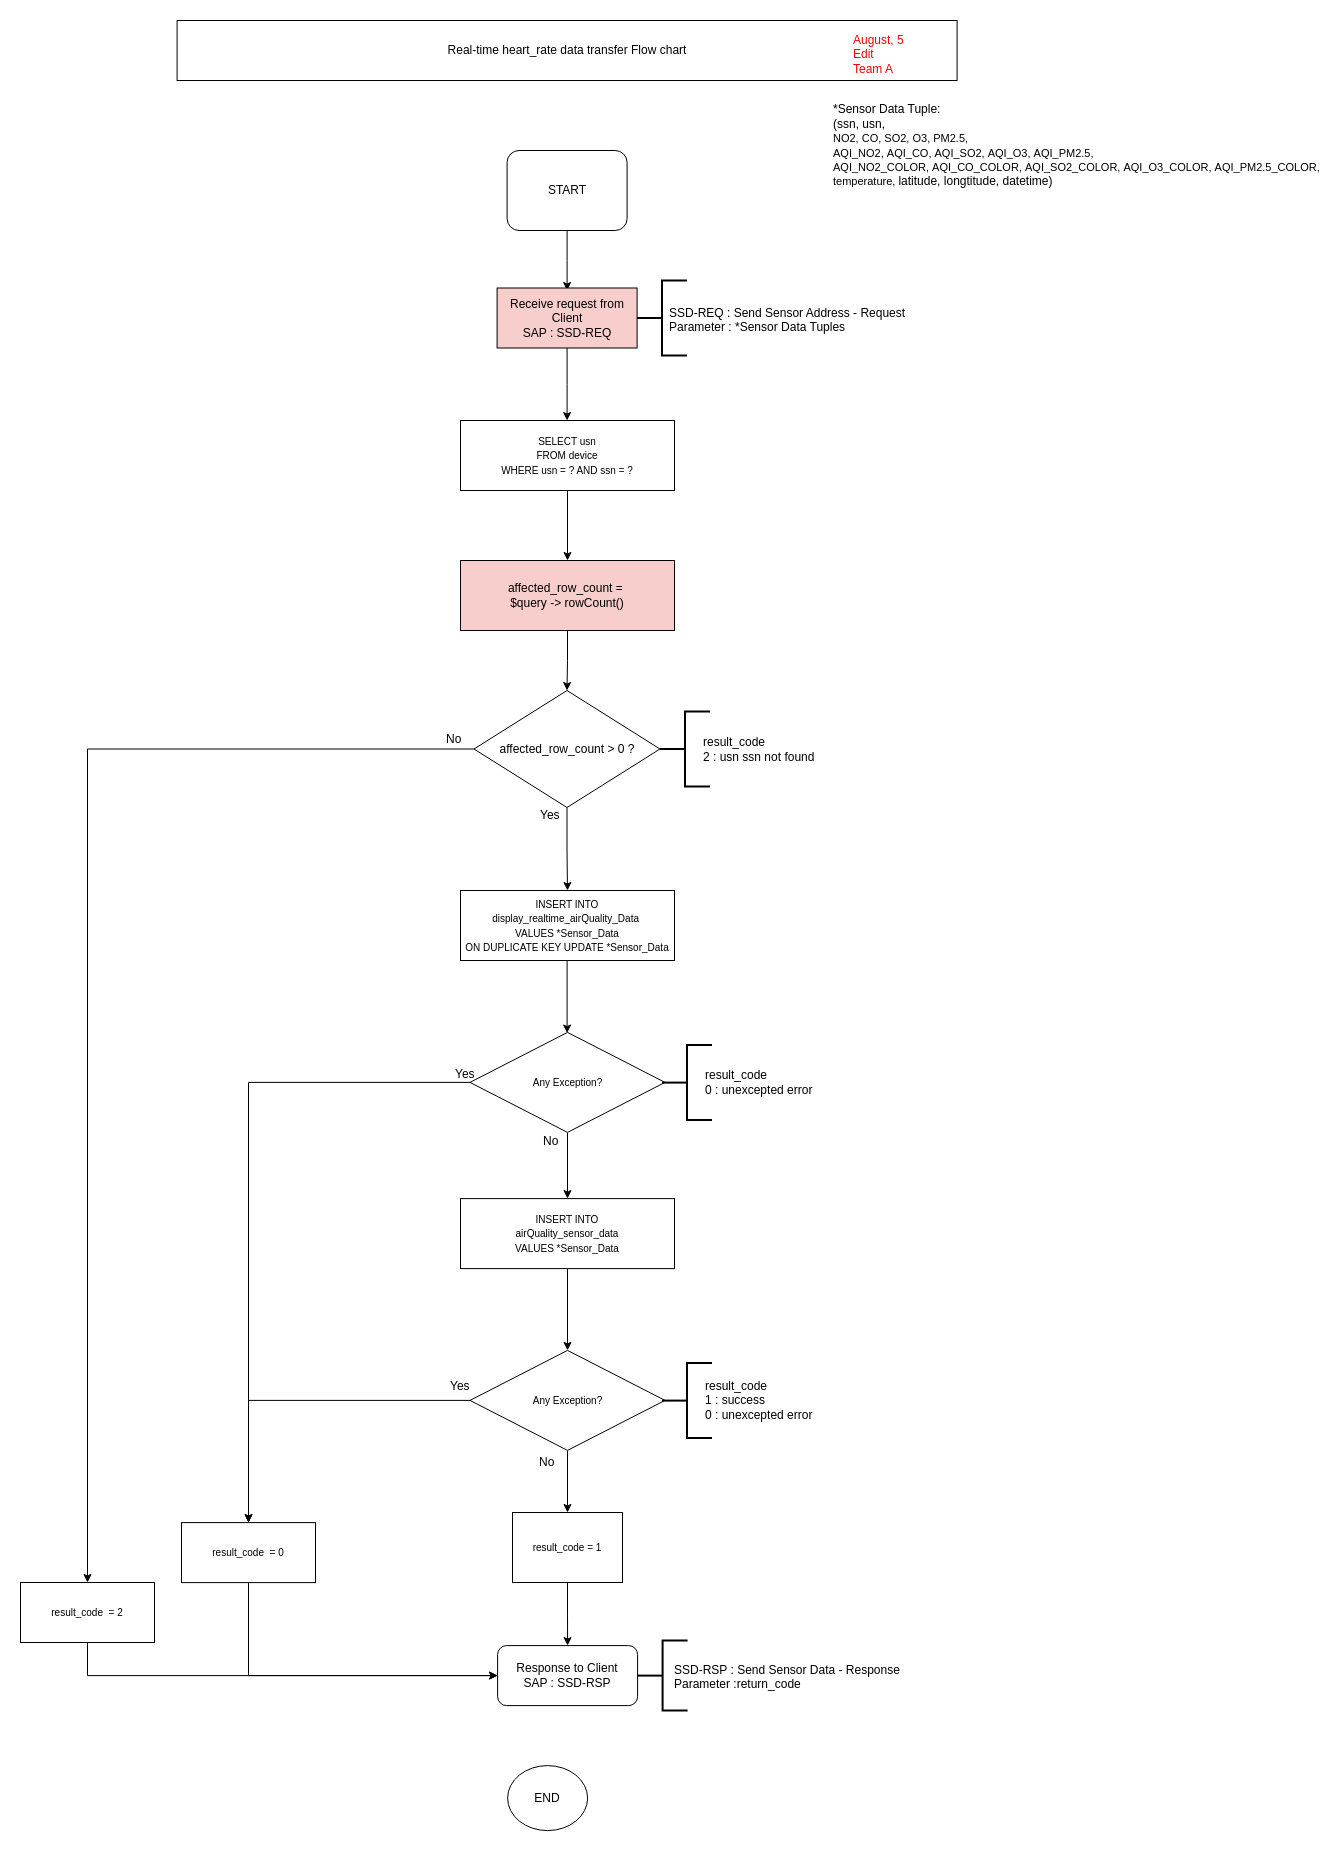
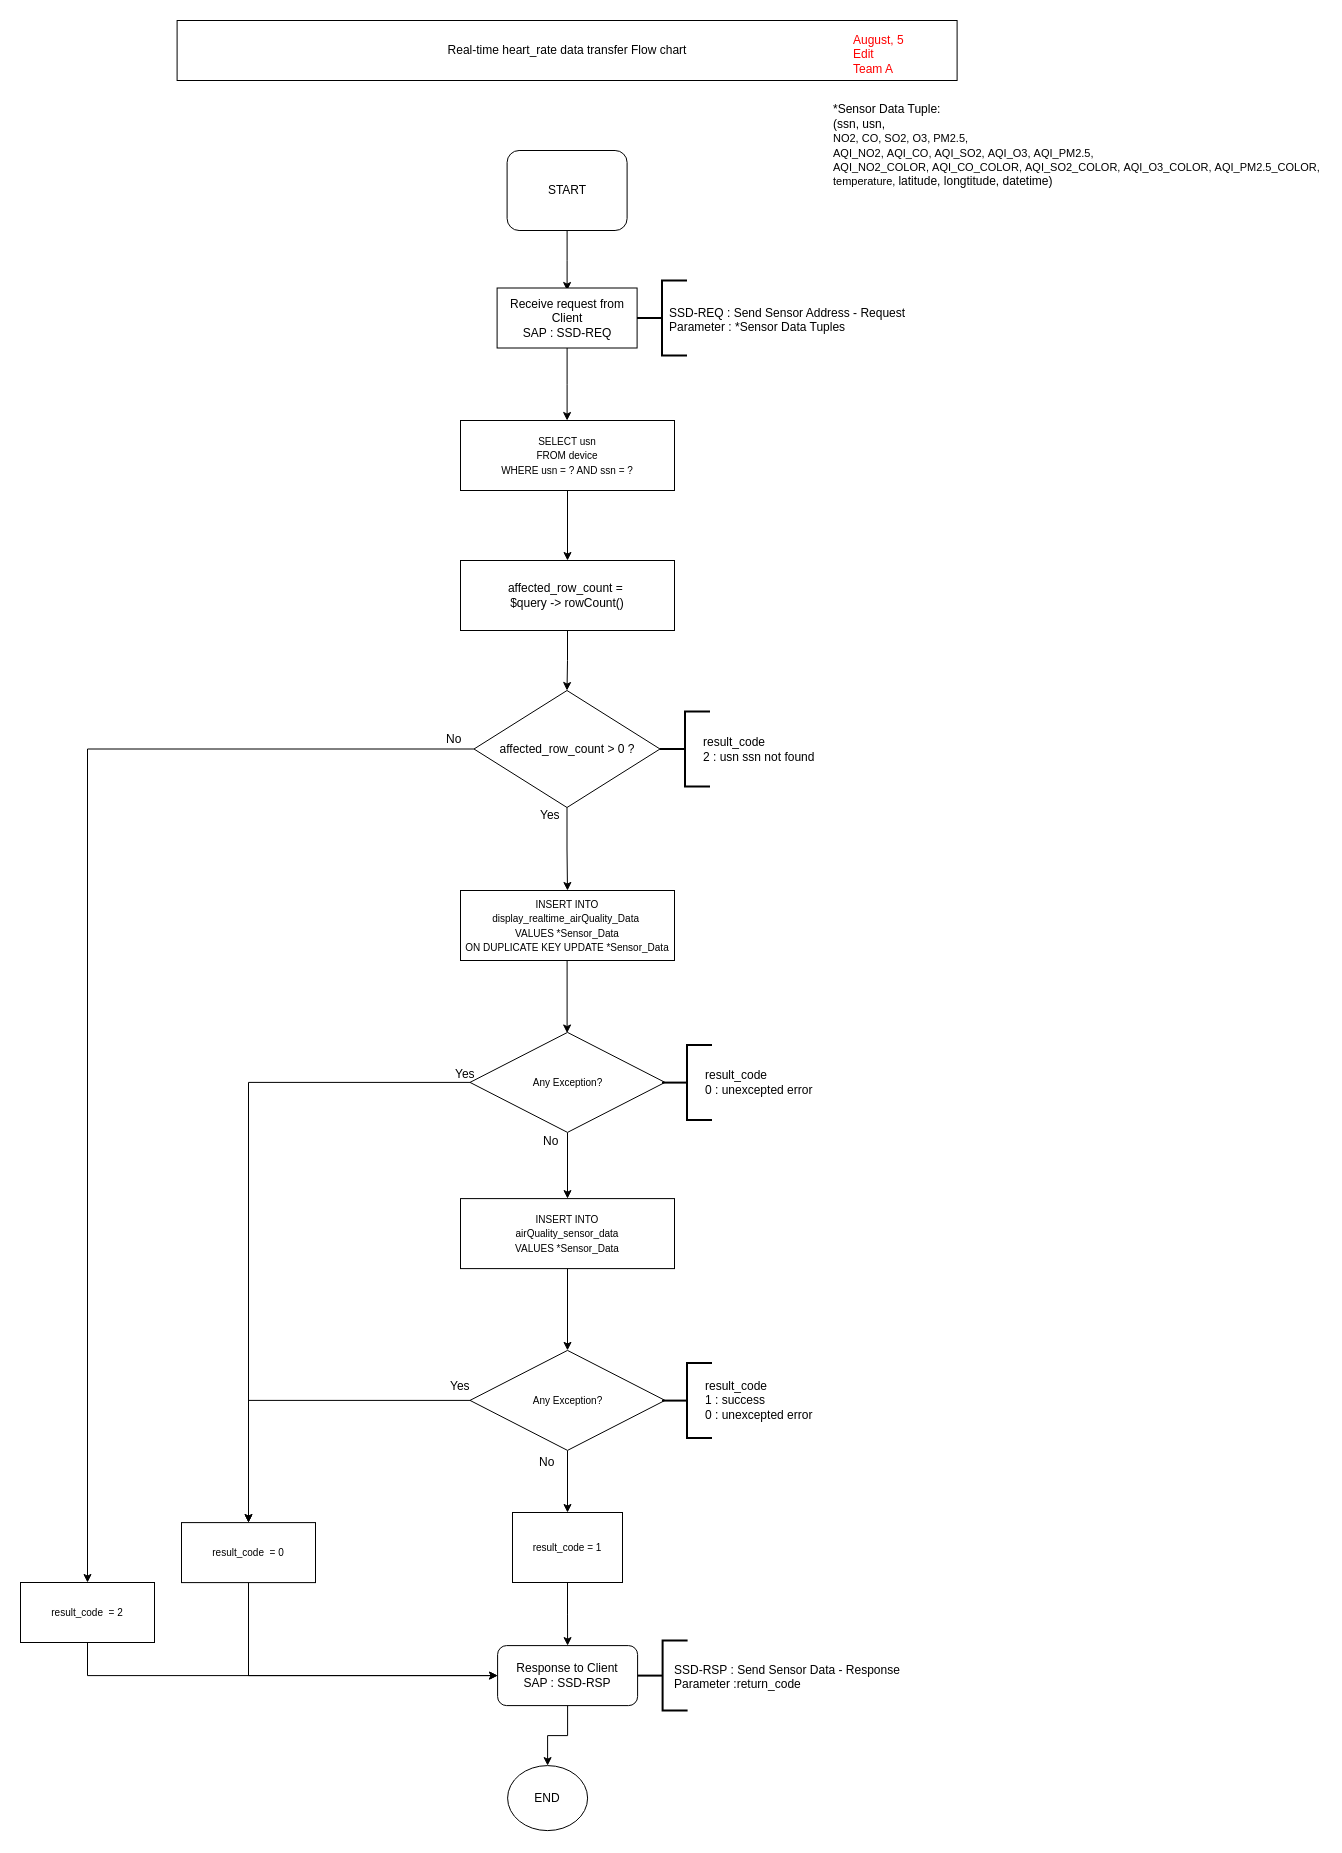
node "Receive request from Client SAP : SSD-REQ": fillcolor #f8cecc -> #ffffff
node "affected_row_count = $query -> rowCount()": fillcolor #f8cecc -> #ffffff
edge "Response to Client SAP : SSD-RSP" -> "END": added
